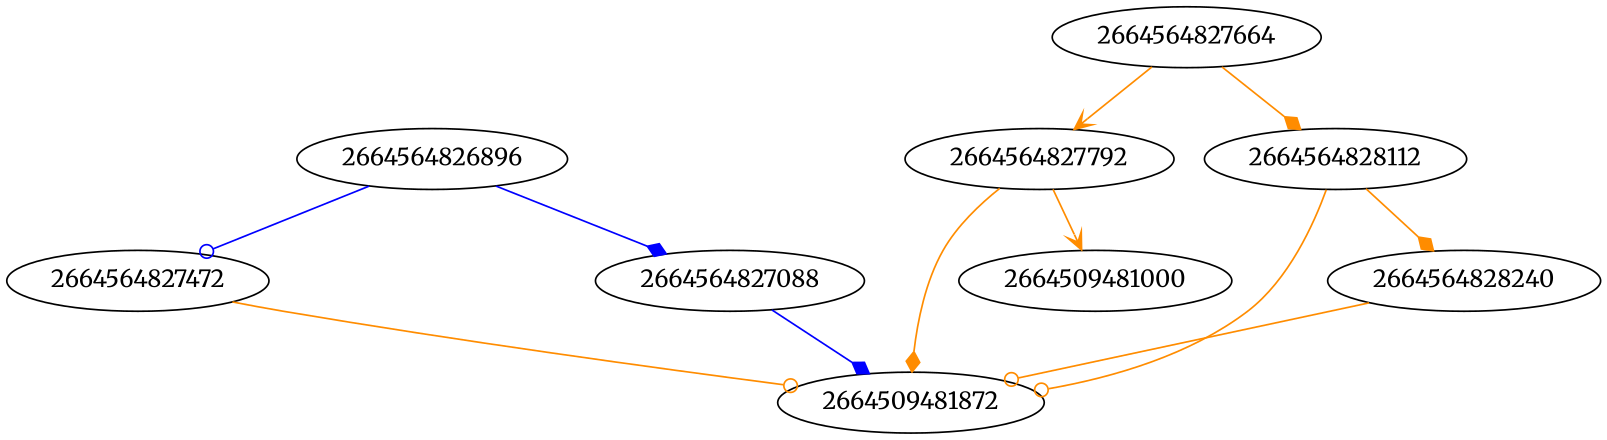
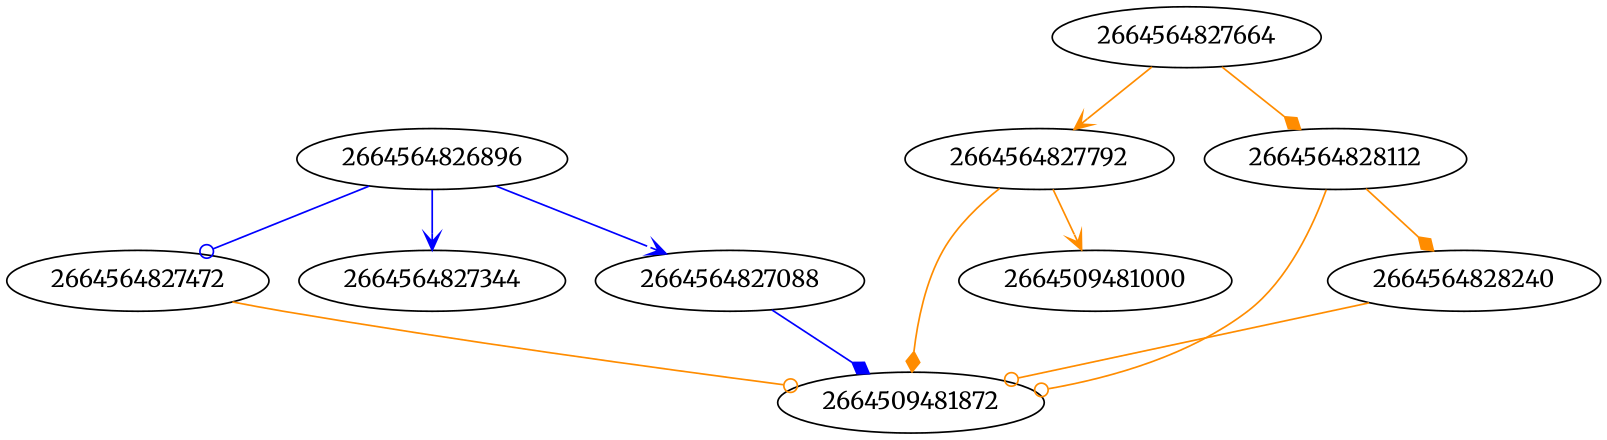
edge "2664564826896" -> "2664564827088": arrowhead diamond -> vee
node "2664564827344": added
